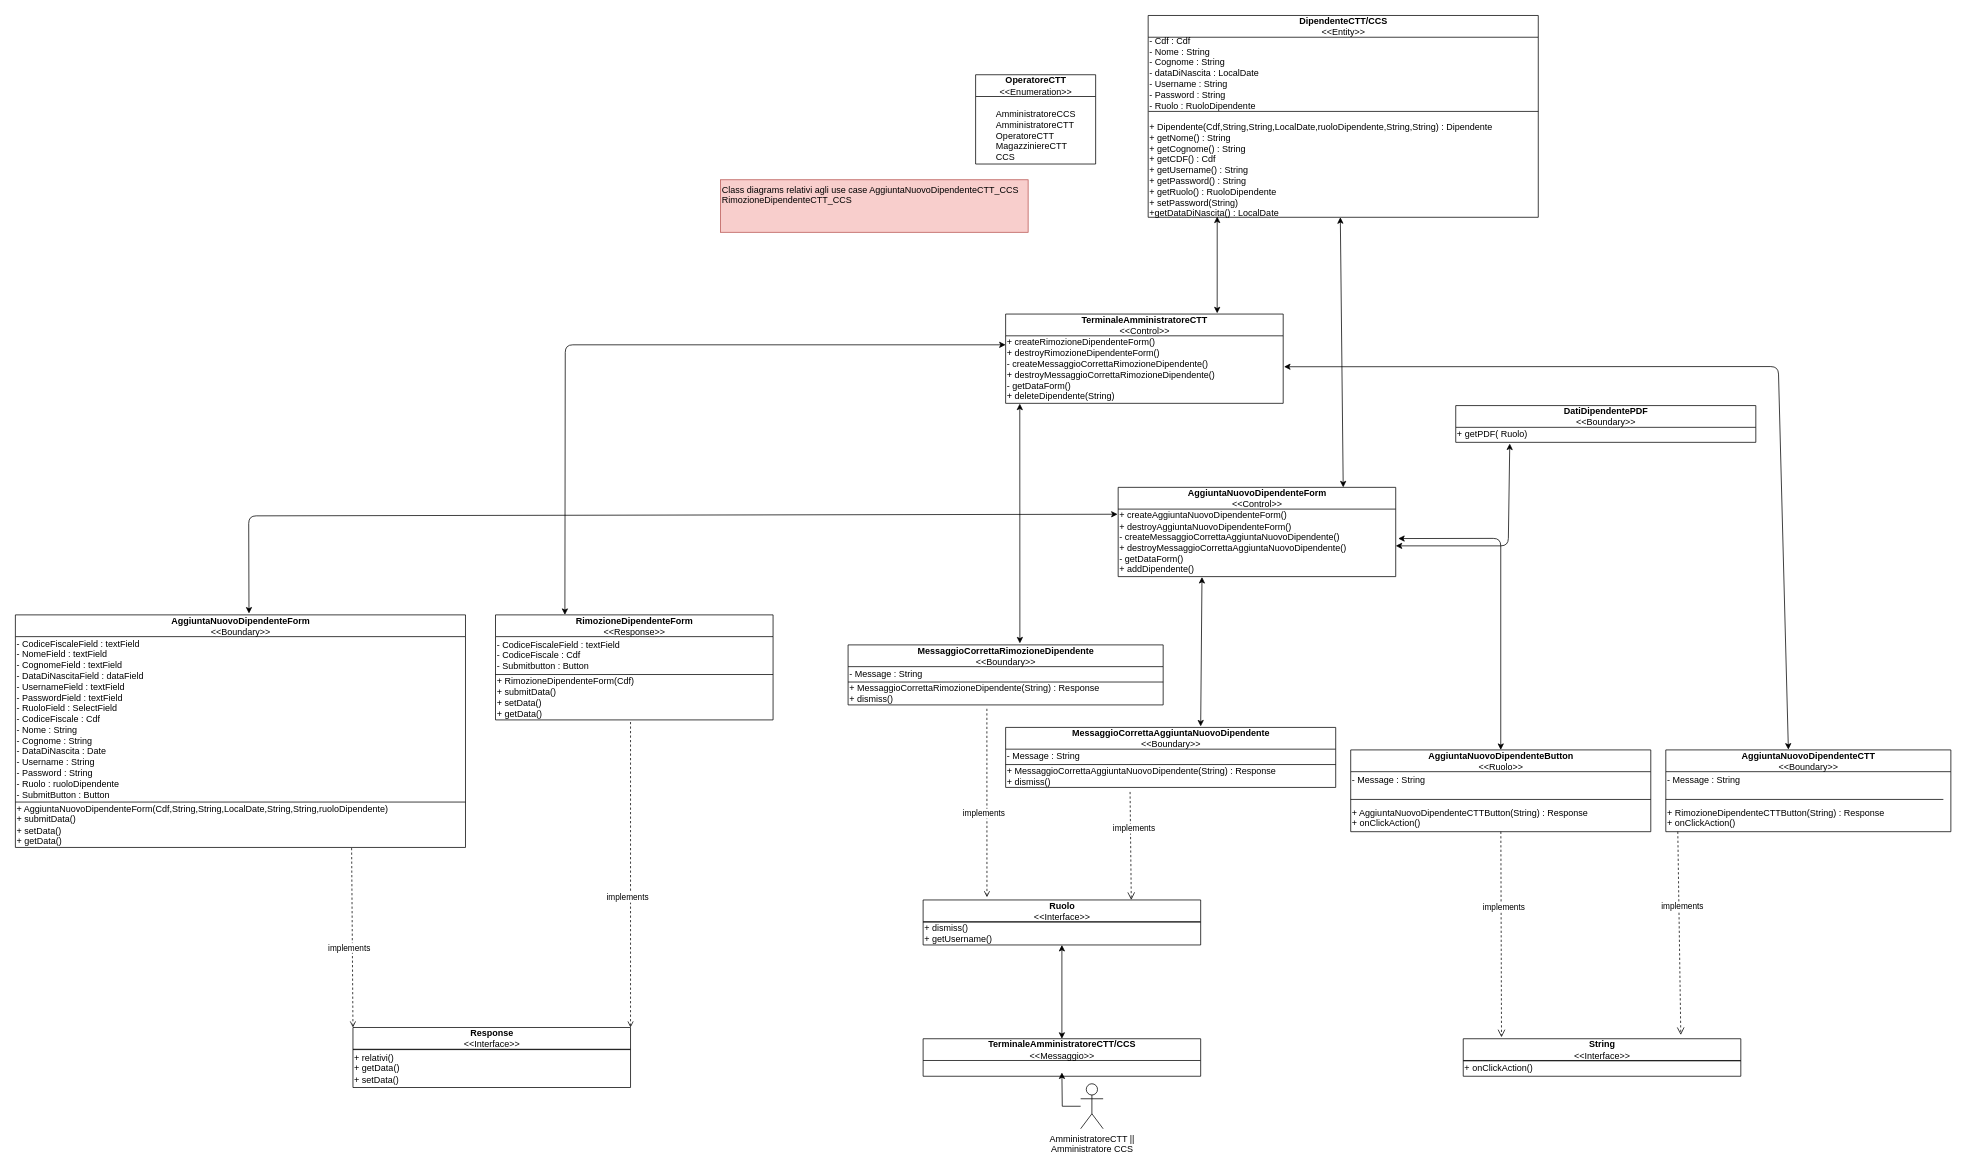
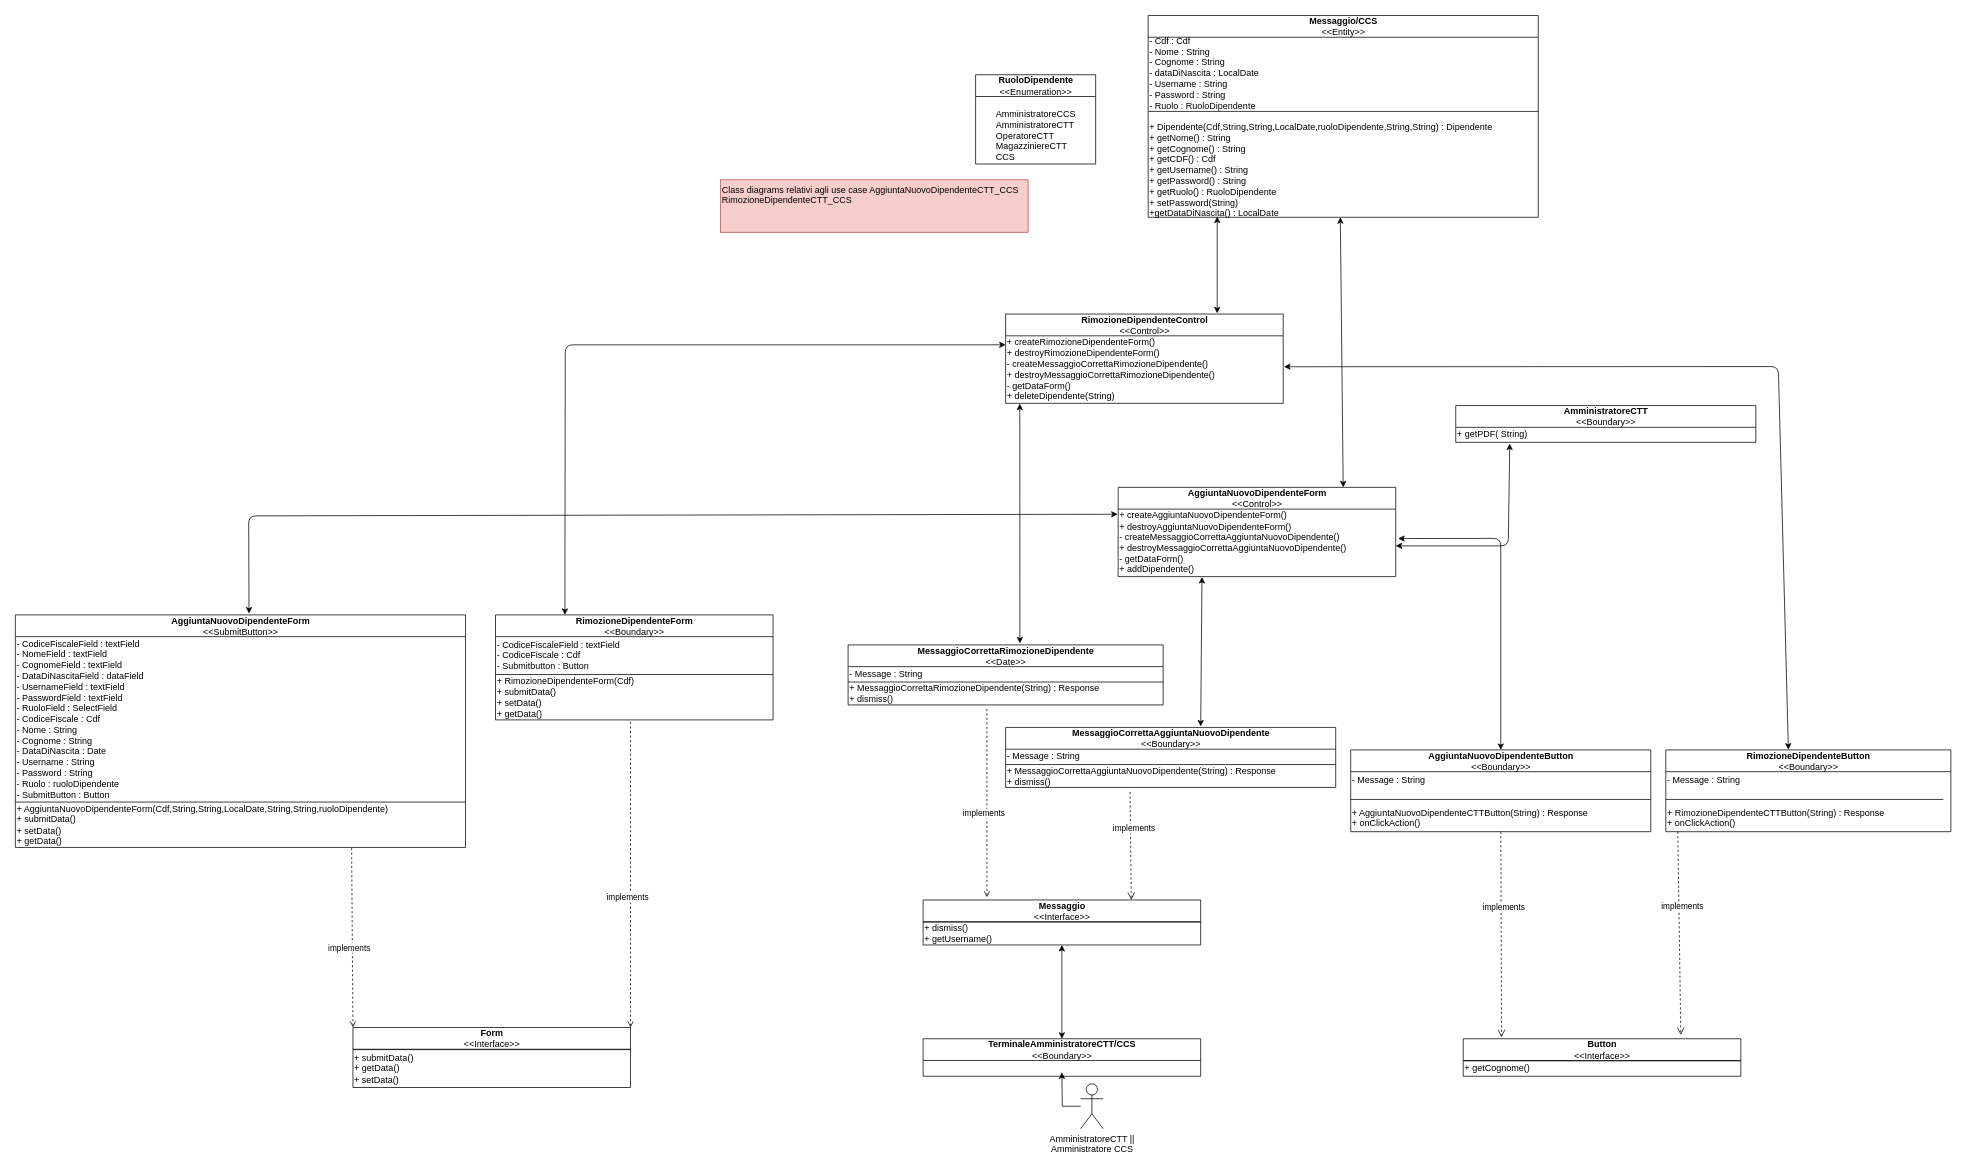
node "DipendenteCTT/CCS <<Entity>>": label "DipendenteCTT/CCS <<Entity>>" -> "Messaggio/CCS <<Entity>>"
node "OperatoreCTT <<Enumeration>>": label "OperatoreCTT <<Enumeration>>" -> "RuoloDipendente <<Enumeration>>"
node "TerminaleAmministratoreCTT <<Control>>": label "TerminaleAmministratoreCTT <<Control>>" -> "RimozioneDipendenteControl <<Control>>"
node "DatiDipendentePDF <<Boundary>>": label "DatiDipendentePDF <<Boundary>>" -> "AmministratoreCTT <<Boundary>>"
node "+ getPDF( Ruolo)": label "+ getPDF( Ruolo)" -> "+ getPDF( String)"
node "AggiuntaNuovoDipendenteForm <<Boundary>>": label "AggiuntaNuovoDipendenteForm <<Boundary>>" -> "AggiuntaNuovoDipendenteForm <<SubmitButton>>"
node "RimozioneDipendenteForm <<Response>>": label "RimozioneDipendenteForm <<Response>>" -> "RimozioneDipendenteForm <<Boundary>>"
node "MessaggioCorrettaRimozioneDipendente <<Boundary>>": label "MessaggioCorrettaRimozioneDipendente <<Boundary>>" -> "MessaggioCorrettaRimozioneDipendente <<Date>>"
node "AggiuntaNuovoDipendenteButton <<Ruolo>>": label "AggiuntaNuovoDipendenteButton <<Ruolo>>" -> "AggiuntaNuovoDipendenteButton <<Boundary>>"
node "AggiuntaNuovoDipendenteCTT <<Boundary>>": label "AggiuntaNuovoDipendenteCTT <<Boundary>>" -> "RimozioneDipendenteButton <<Boundary>>"
node "Ruolo <<Interface>>": label "Ruolo <<Interface>>" -> "Messaggio <<Interface>>"
node "Response <<Interface>>": label "Response <<Interface>>" -> "Form <<Interface>>"
node "TerminaleAmministratoreCTT/CCS <<Messaggio>>": label "TerminaleAmministratoreCTT/CCS <<Messaggio>>" -> "TerminaleAmministratoreCTT/CCS <<Boundary>>"
node "String <<Interface>>": label "String <<Interface>>" -> "Button <<Interface>>"
node "+ relativi() + getData() + setData()": label "+ relativi() + getData() + setData()" -> "+ submitData() + getData() + setData()"
node "+ onClickAction()": label "+ onClickAction()" -> "+ getCognome()"
